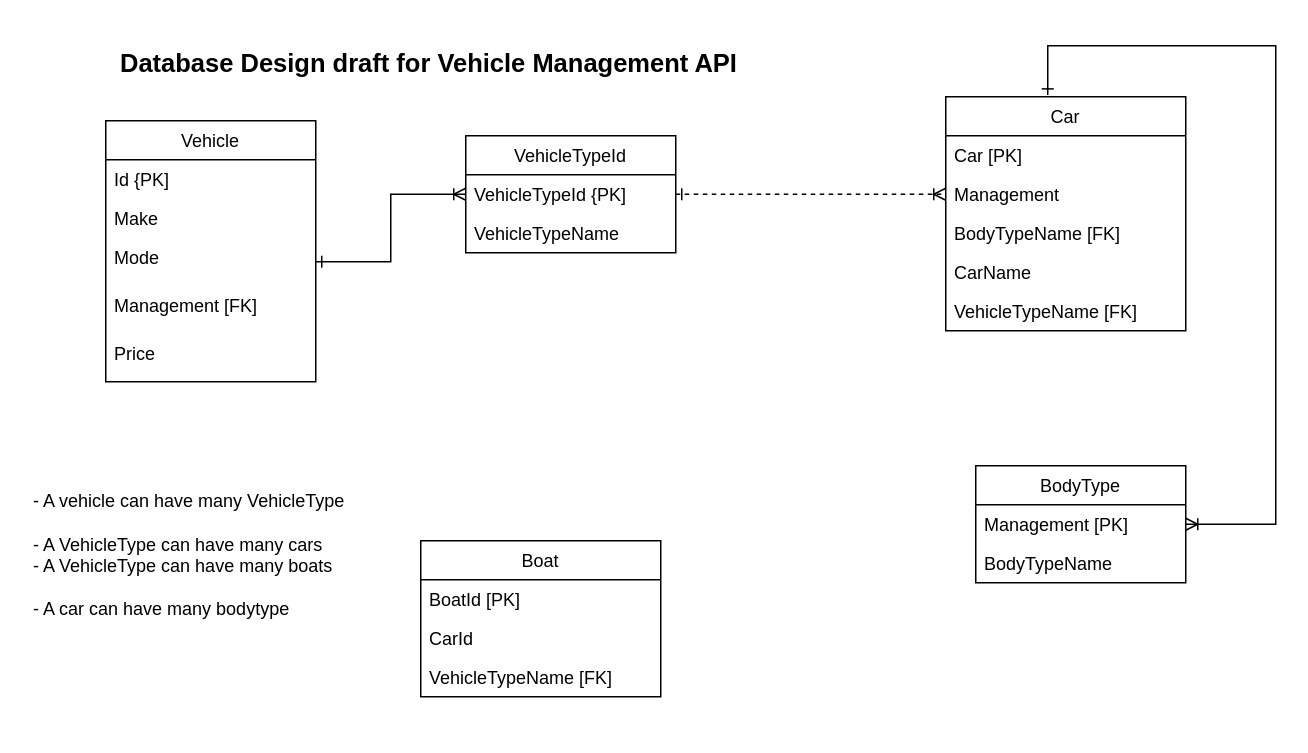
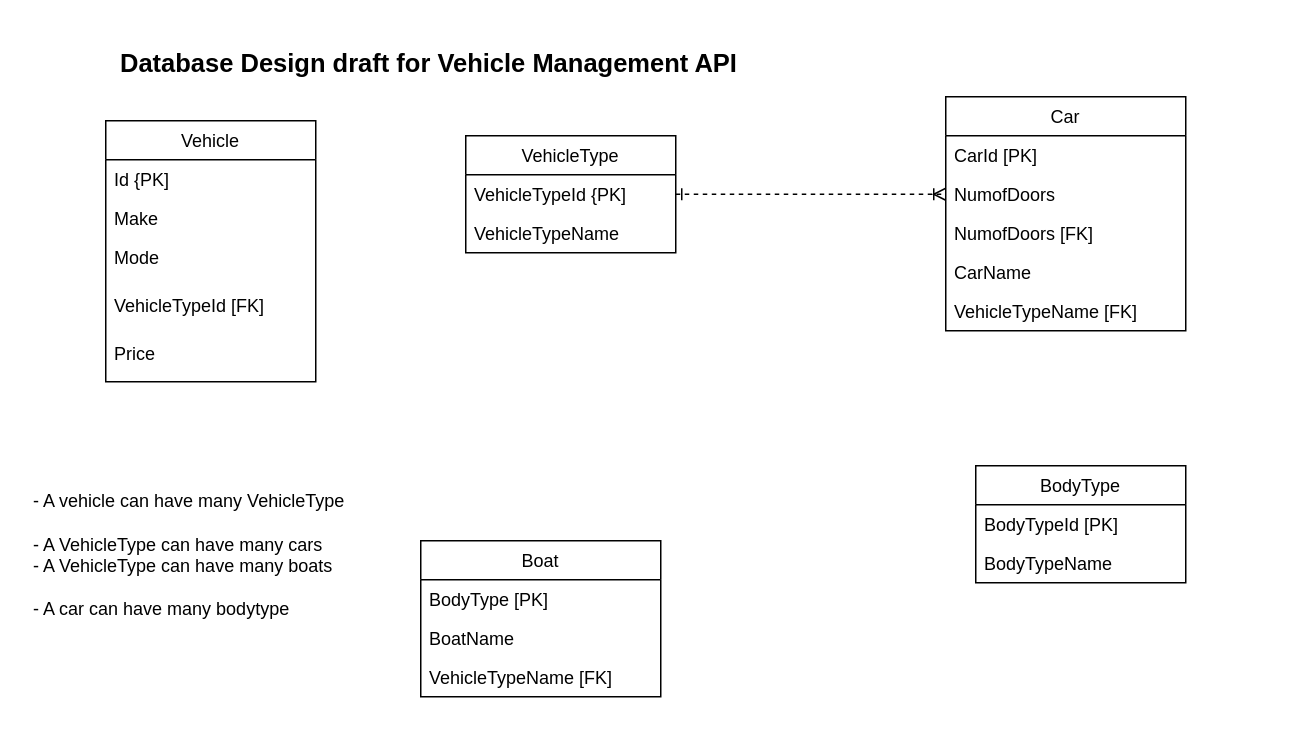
node "VehicleTypeId": label "VehicleTypeId" -> "VehicleType"
node "Car [PK]": label "Car [PK]" -> "CarId [PK]"
edge "Car" -- "BodyType": removed
node "Management": label "Management" -> "NumofDoors"
edge "VehicleTypeId {PK]" -- "Mode": removed
node "BodyTypeName [FK]": label "BodyTypeName [FK]" -> "NumofDoors [FK]"
node "Management [FK]": label "Management [FK]" -> "VehicleTypeId [FK]"
node "Management [PK]": label "Management [PK]" -> "BodyTypeId [PK]"
node "BoatId [PK]": label "BoatId [PK]" -> "BodyType [PK]"
node "CarId": label "CarId" -> "BoatName"
